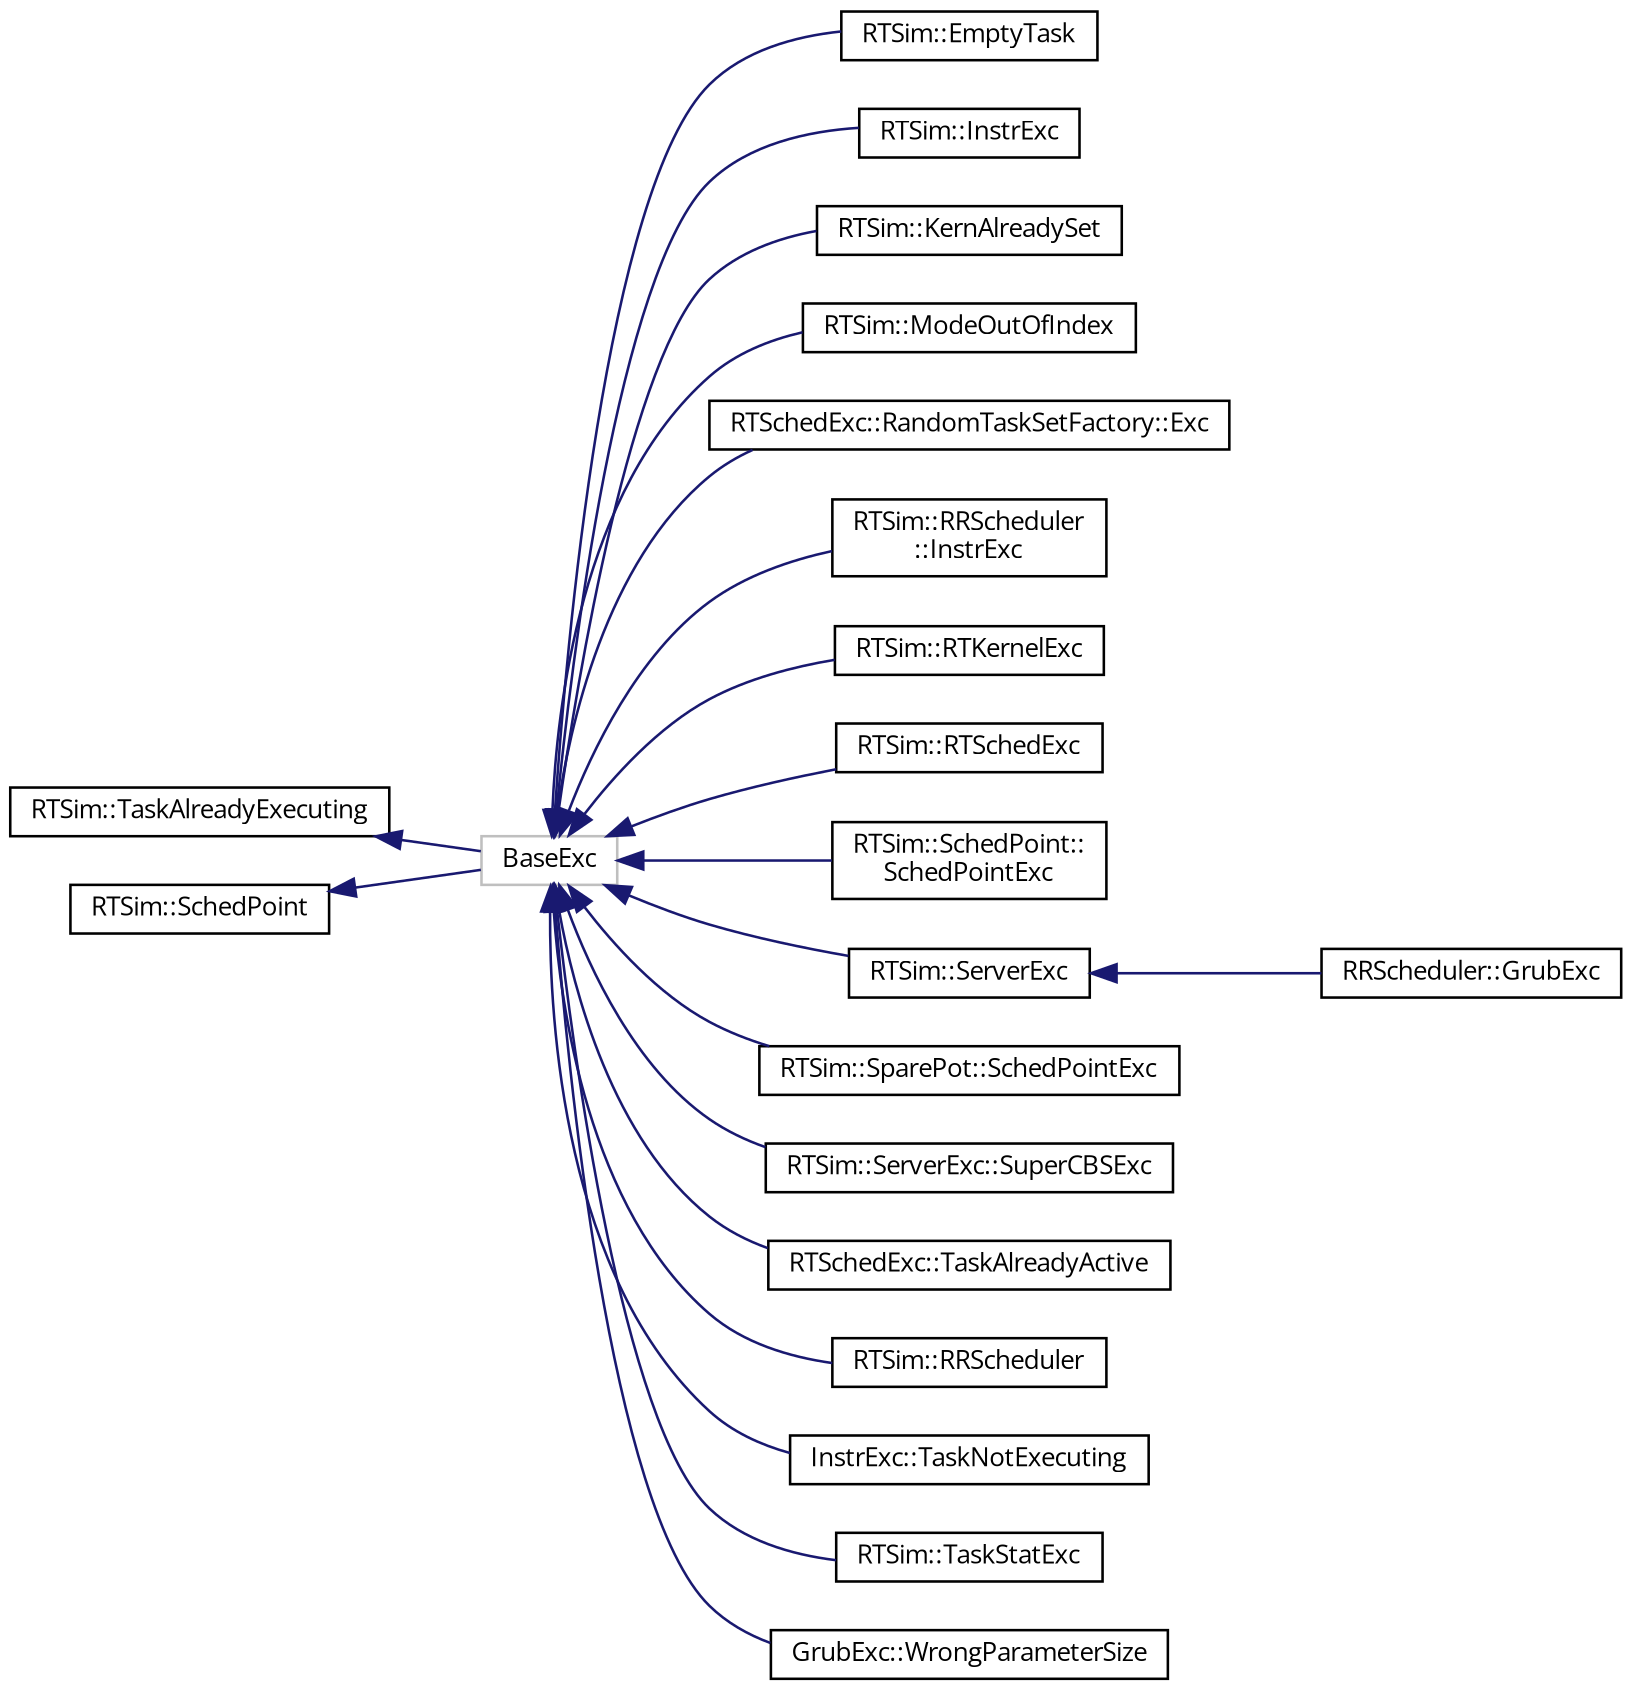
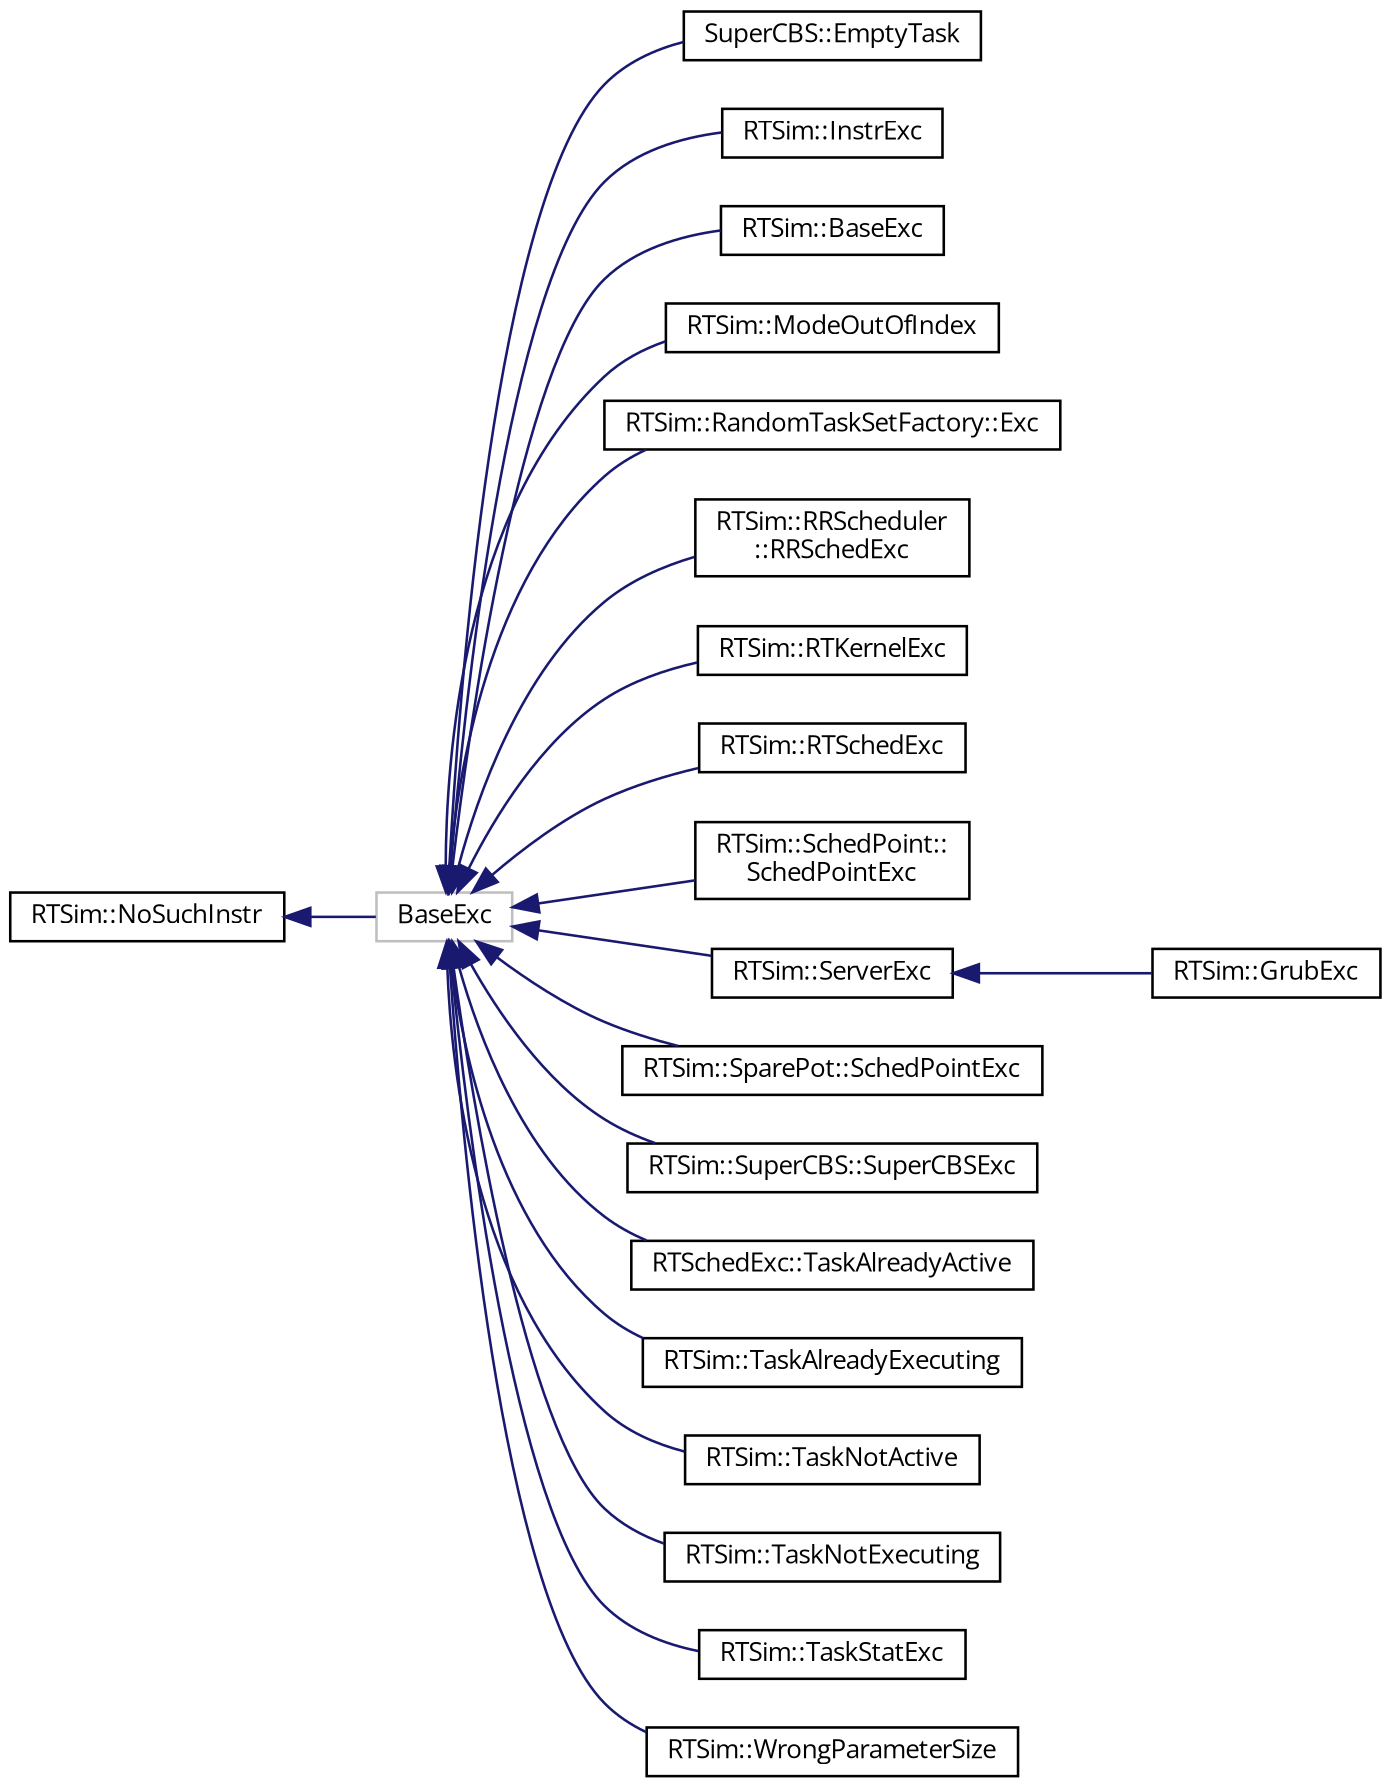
node "RTSim::EmptyTask": label "RTSim::EmptyTask" -> "SuperCBS::EmptyTask"
node "RTSim::KernAlreadySet": label "RTSim::KernAlreadySet" -> "RTSim::BaseExc"
node "RTSchedExc::RandomTaskSetFactory::Exc": label "RTSchedExc::RandomTaskSetFactory::Exc" -> "RTSim::RandomTaskSetFactory::Exc"
node "RTSim::RRScheduler ::InstrExc": label "RTSim::RRScheduler ::InstrExc" -> "RTSim::RRScheduler ::RRSchedExc"
edge "BaseExc" -> "RTSim::TaskAlreadyExecuting": reversed
node "RTSim::SchedPoint": label "RTSim::SchedPoint" -> "RTSim::NoSuchInstr"
node "RRScheduler::GrubExc": label "RRScheduler::GrubExc" -> "RTSim::GrubExc"
node "RTSim::ServerExc::SuperCBSExc": label "RTSim::ServerExc::SuperCBSExc" -> "RTSim::SuperCBS::SuperCBSExc"
node "RTSim::RRScheduler": label "RTSim::RRScheduler" -> "RTSim::TaskNotActive"
node "InstrExc::TaskNotExecuting": label "InstrExc::TaskNotExecuting" -> "RTSim::TaskNotExecuting"
node "GrubExc::WrongParameterSize": label "GrubExc::WrongParameterSize" -> "RTSim::WrongParameterSize"
